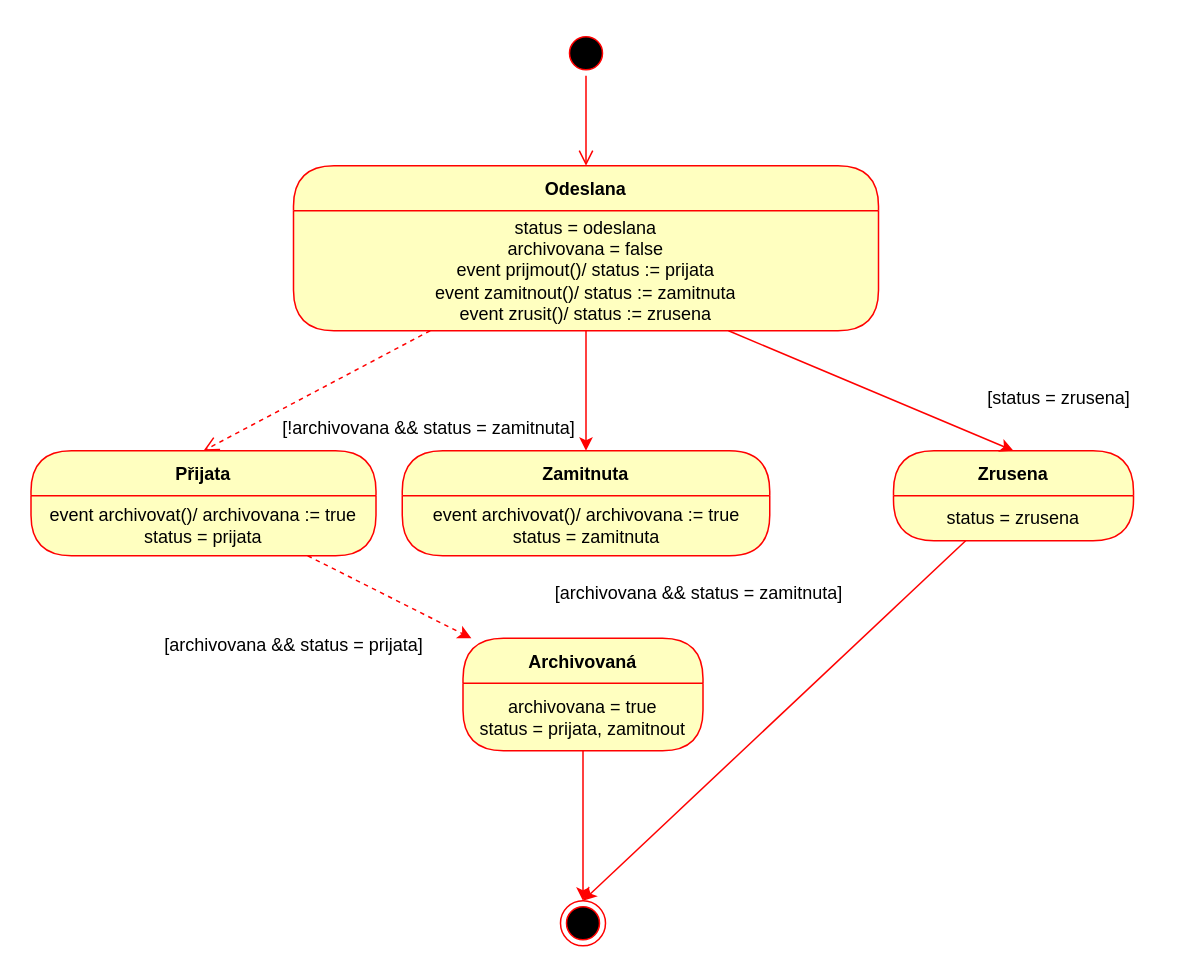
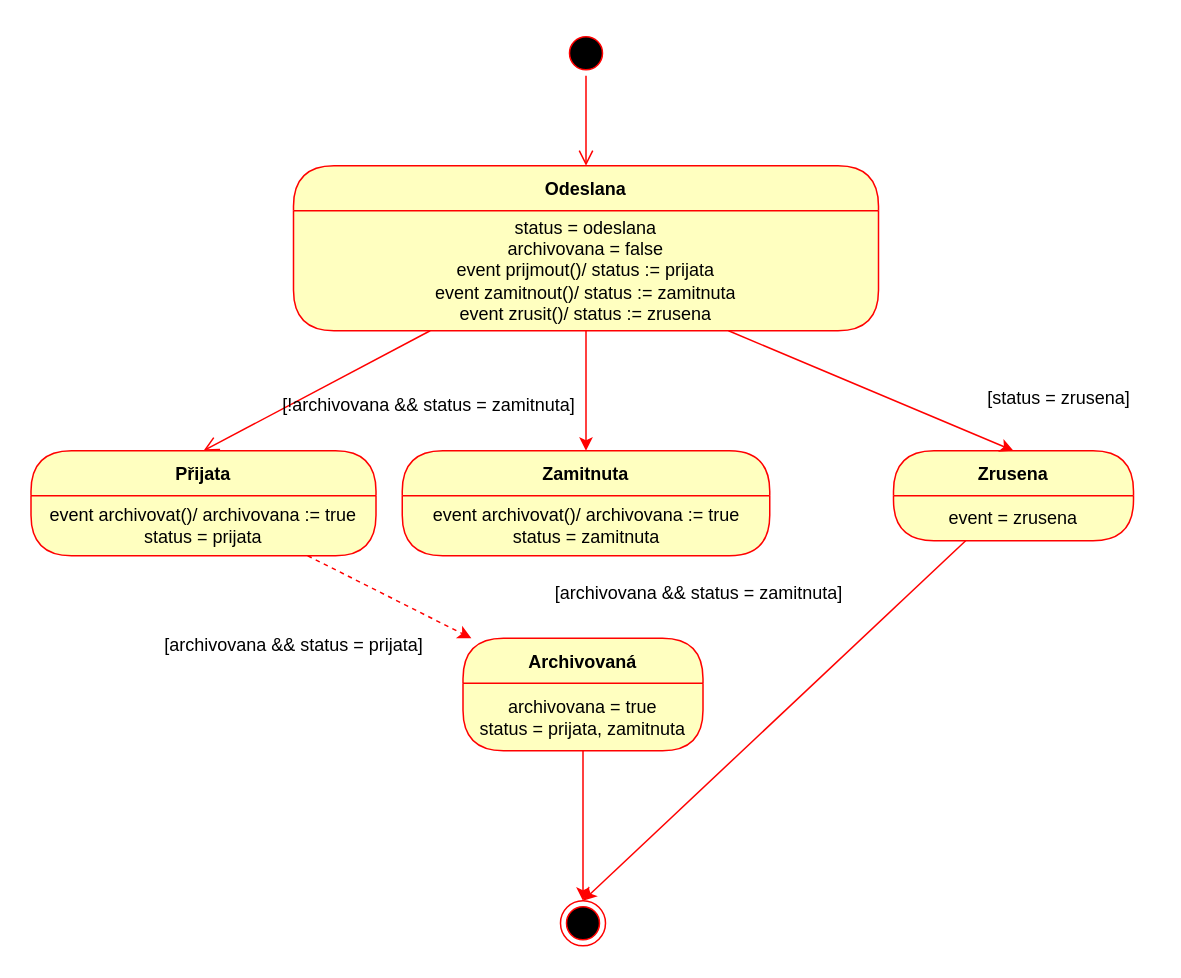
edge "Odeslana" -> "Přijata": style dashed -> solid
node "[!archivovana && status = zamitnuta]": moved (428, 428) -> (428, 406)
node "status = zrusena": label "status = zrusena" -> "event = zrusena"
node "archivovana = true status = prijata, zamitnout": label "archivovana = true status = prijata, zamitnout" -> "archivovana = true status = prijata, zamitnuta"
